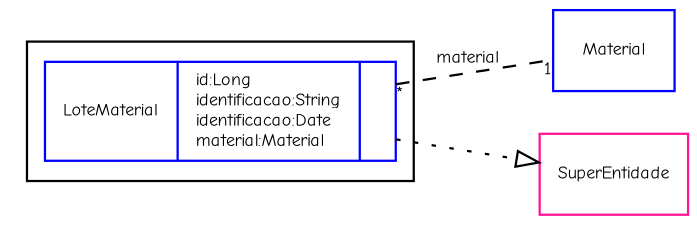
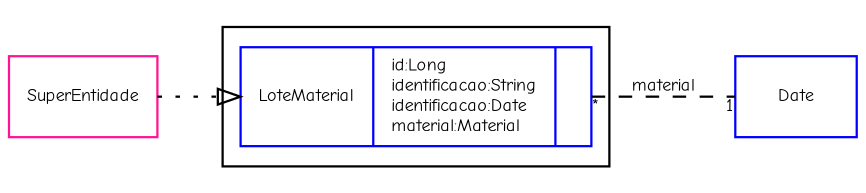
node "Material": label "Material" -> "Date"
edge "LoteMaterial" -> "SuperEntidade": reversed
